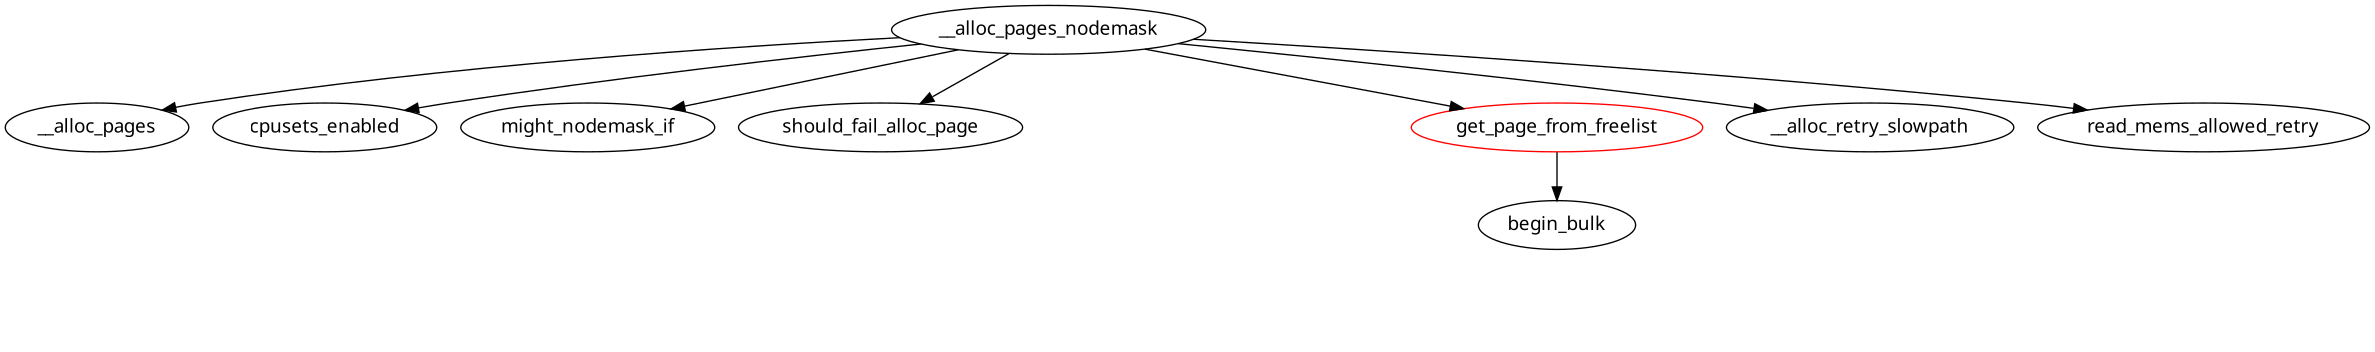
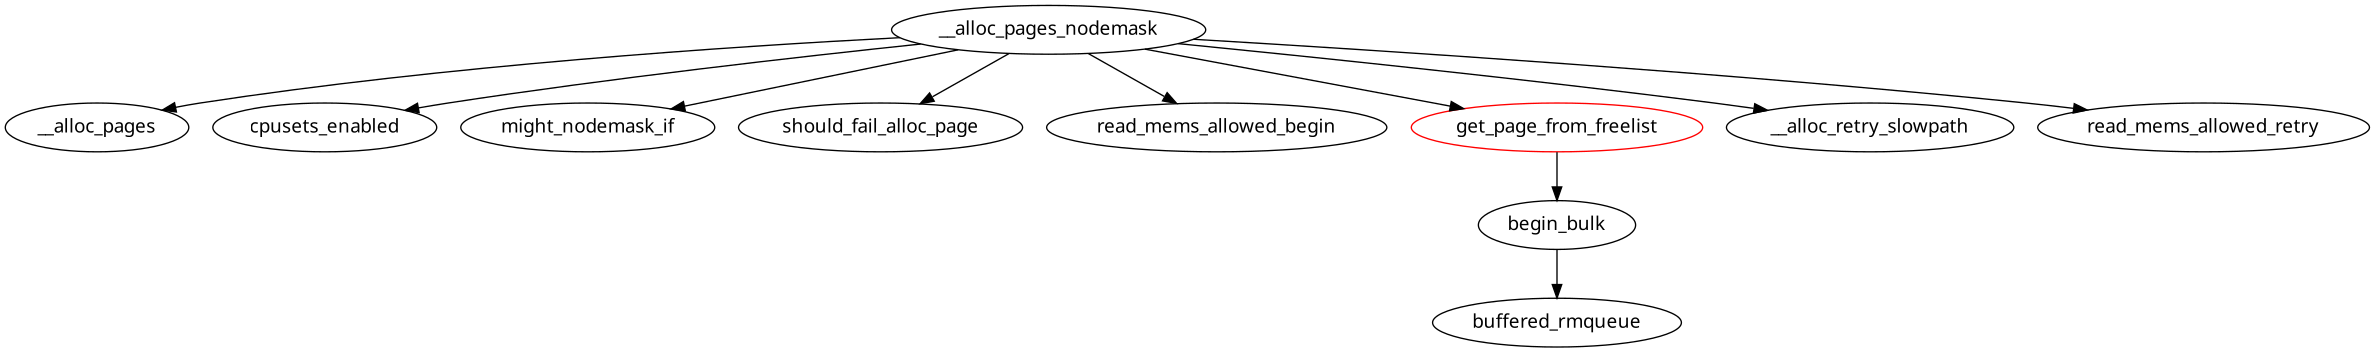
node "read_mems_allowed_begin": added
node "buffered_rmqueue": added
